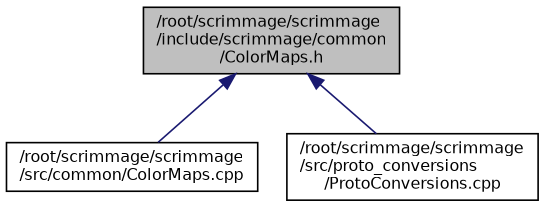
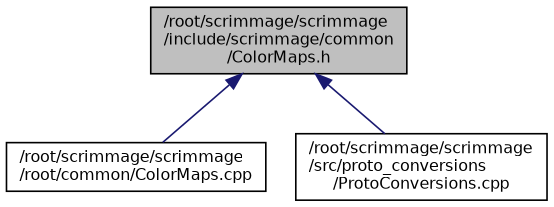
node "/root/scrimmage/scrimmage /src/common/ColorMaps.cpp": label "/root/scrimmage/scrimmage /src/common/ColorMaps.cpp" -> "/root/scrimmage/scrimmage /root/common/ColorMaps.cpp"
